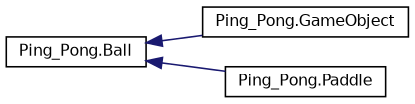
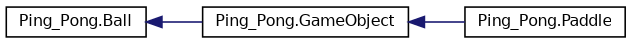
edge "Ping_Pong.Paddle" -> "Ping_Pong.Ball": now "Ping_Pong.Paddle" -> "Ping_Pong.GameObject"
